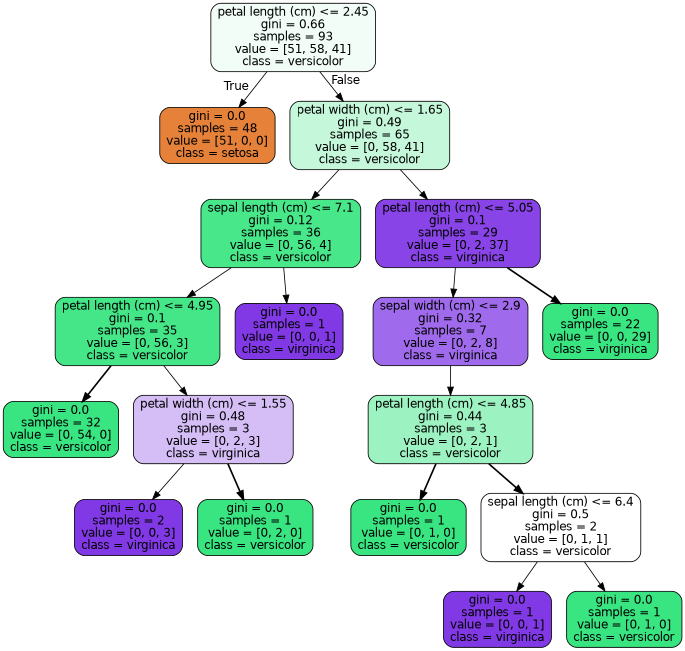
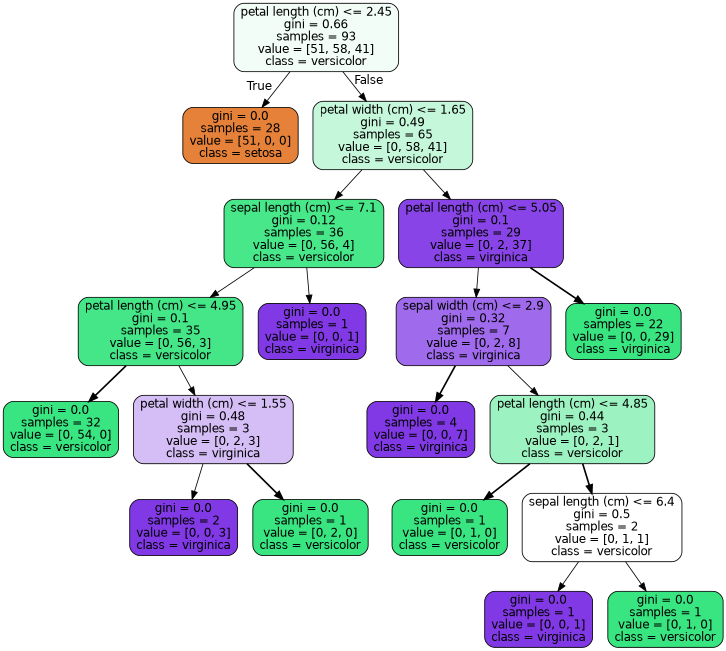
node "gini = 0.0 samples = 48 value = [51, 0, 0] class = setosa": label "gini = 0.0 samples = 48 value = [51, 0, 0] class = setosa" -> "gini = 0.0 samples = 28 value = [51, 0, 0] class = setosa"
node "gini = 0.0 samples = 4 value = [0, 0, 7] class = virginica": added
